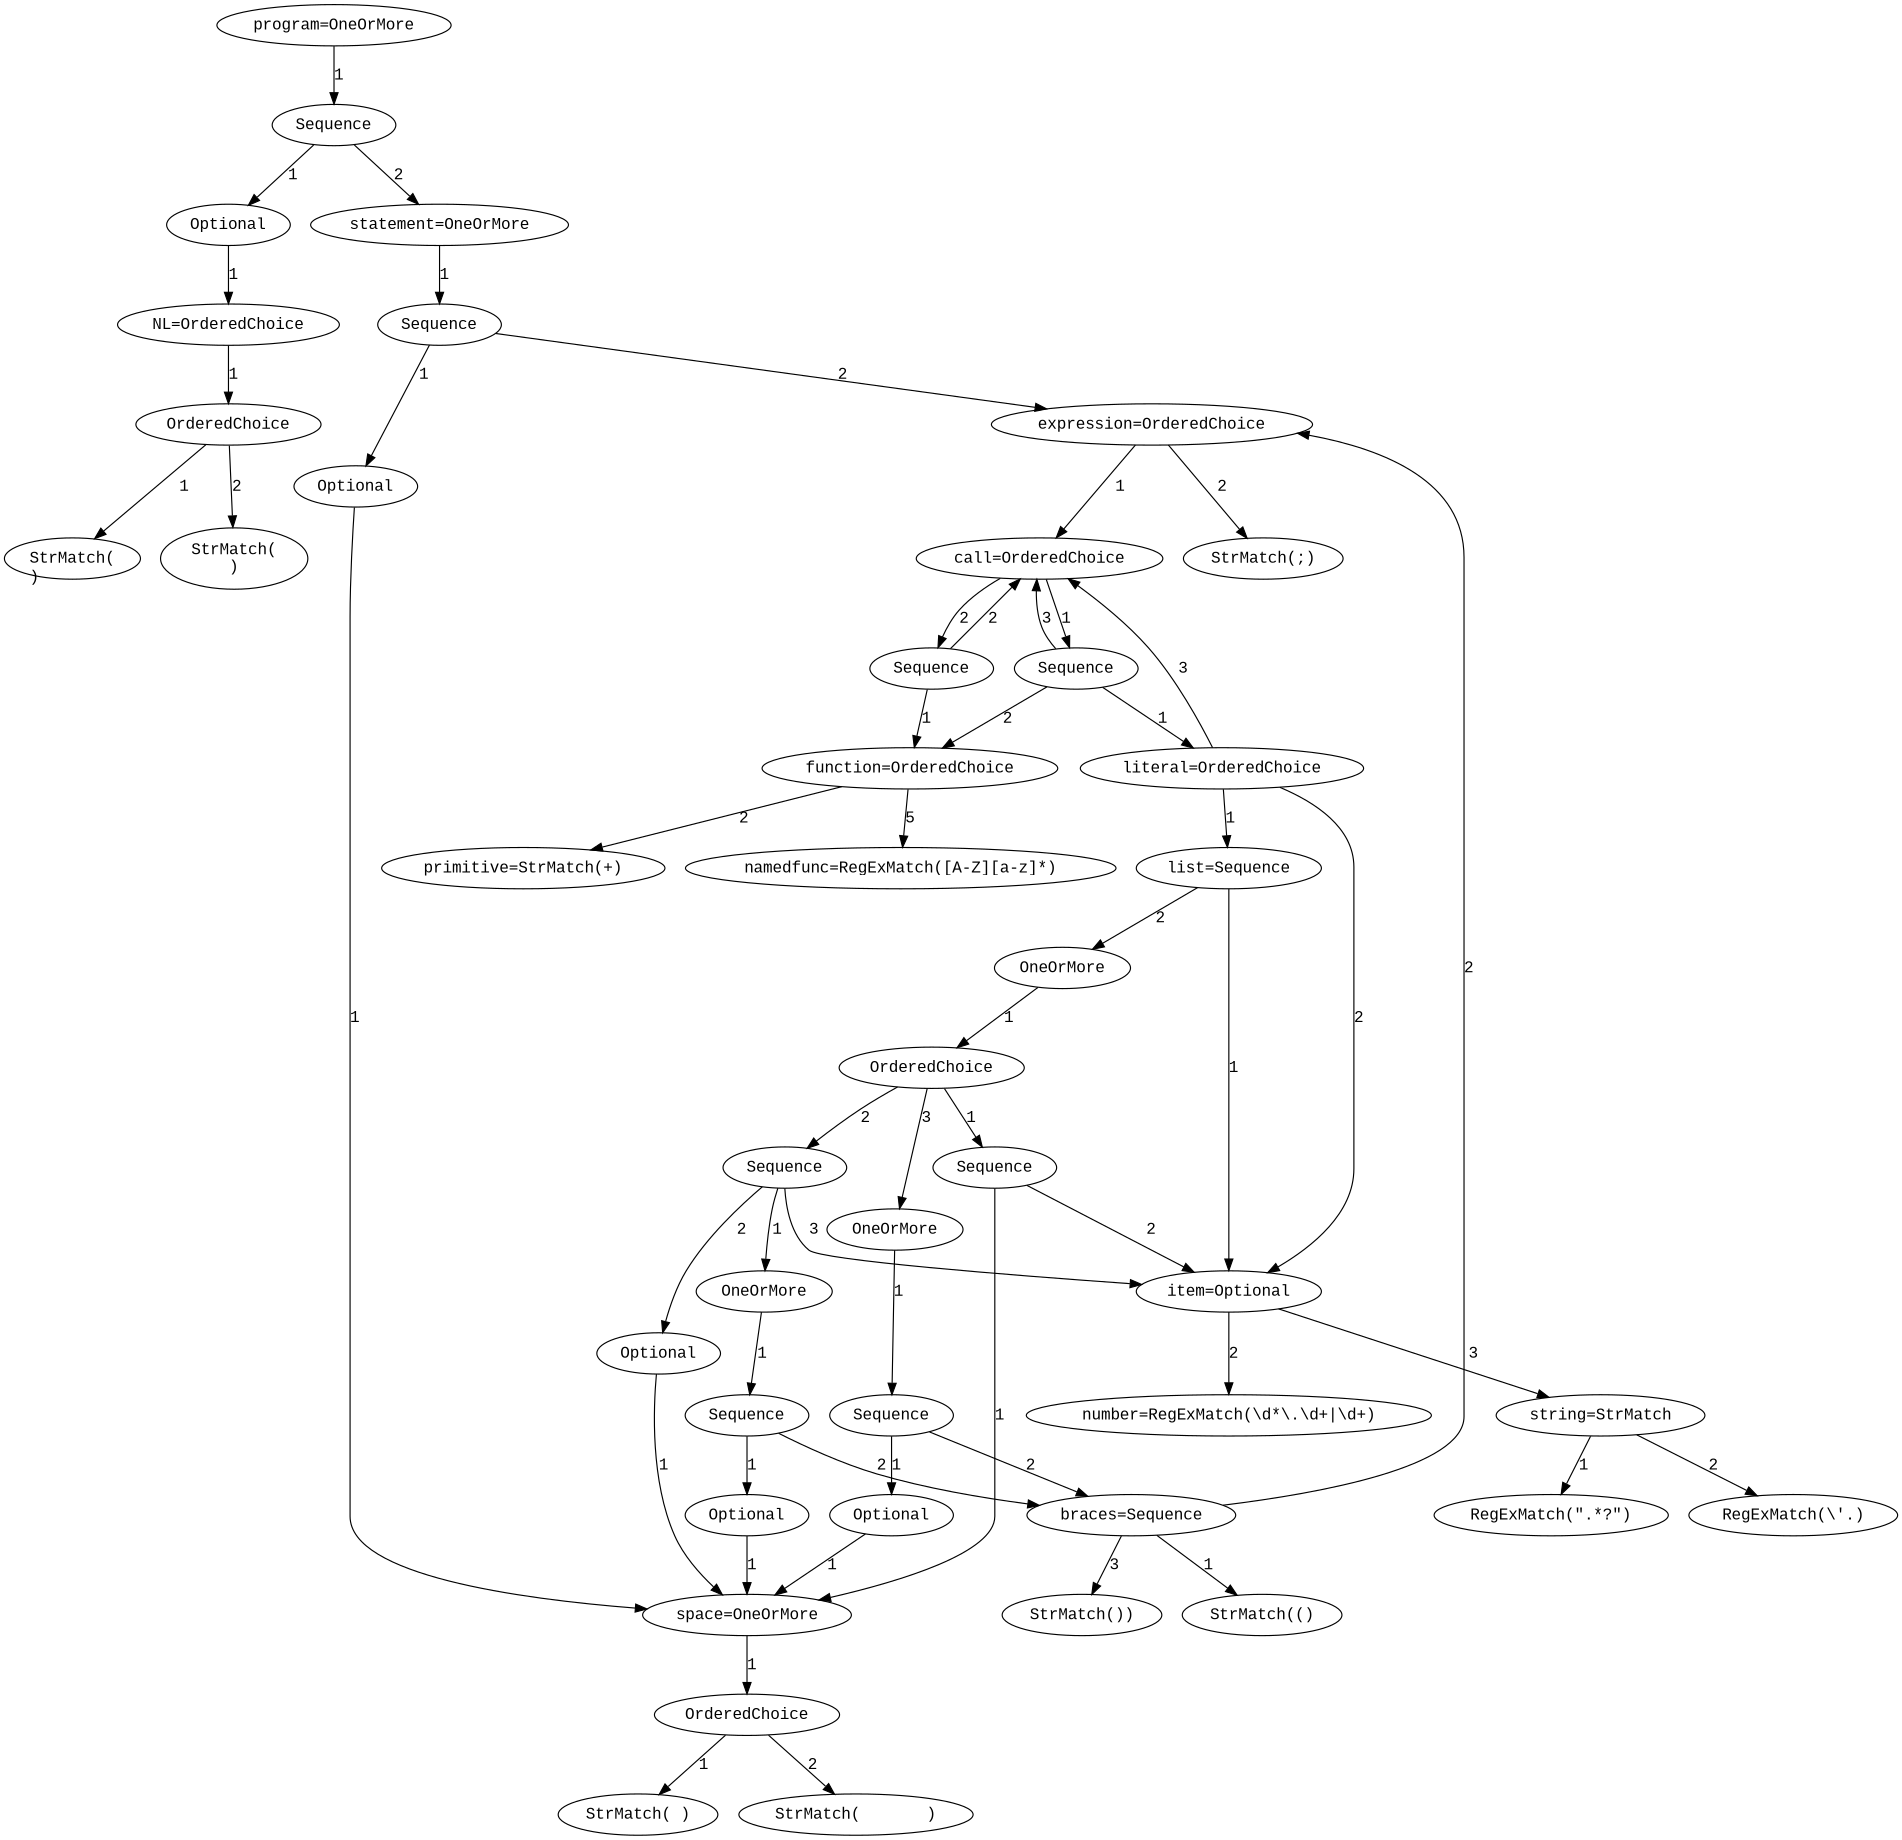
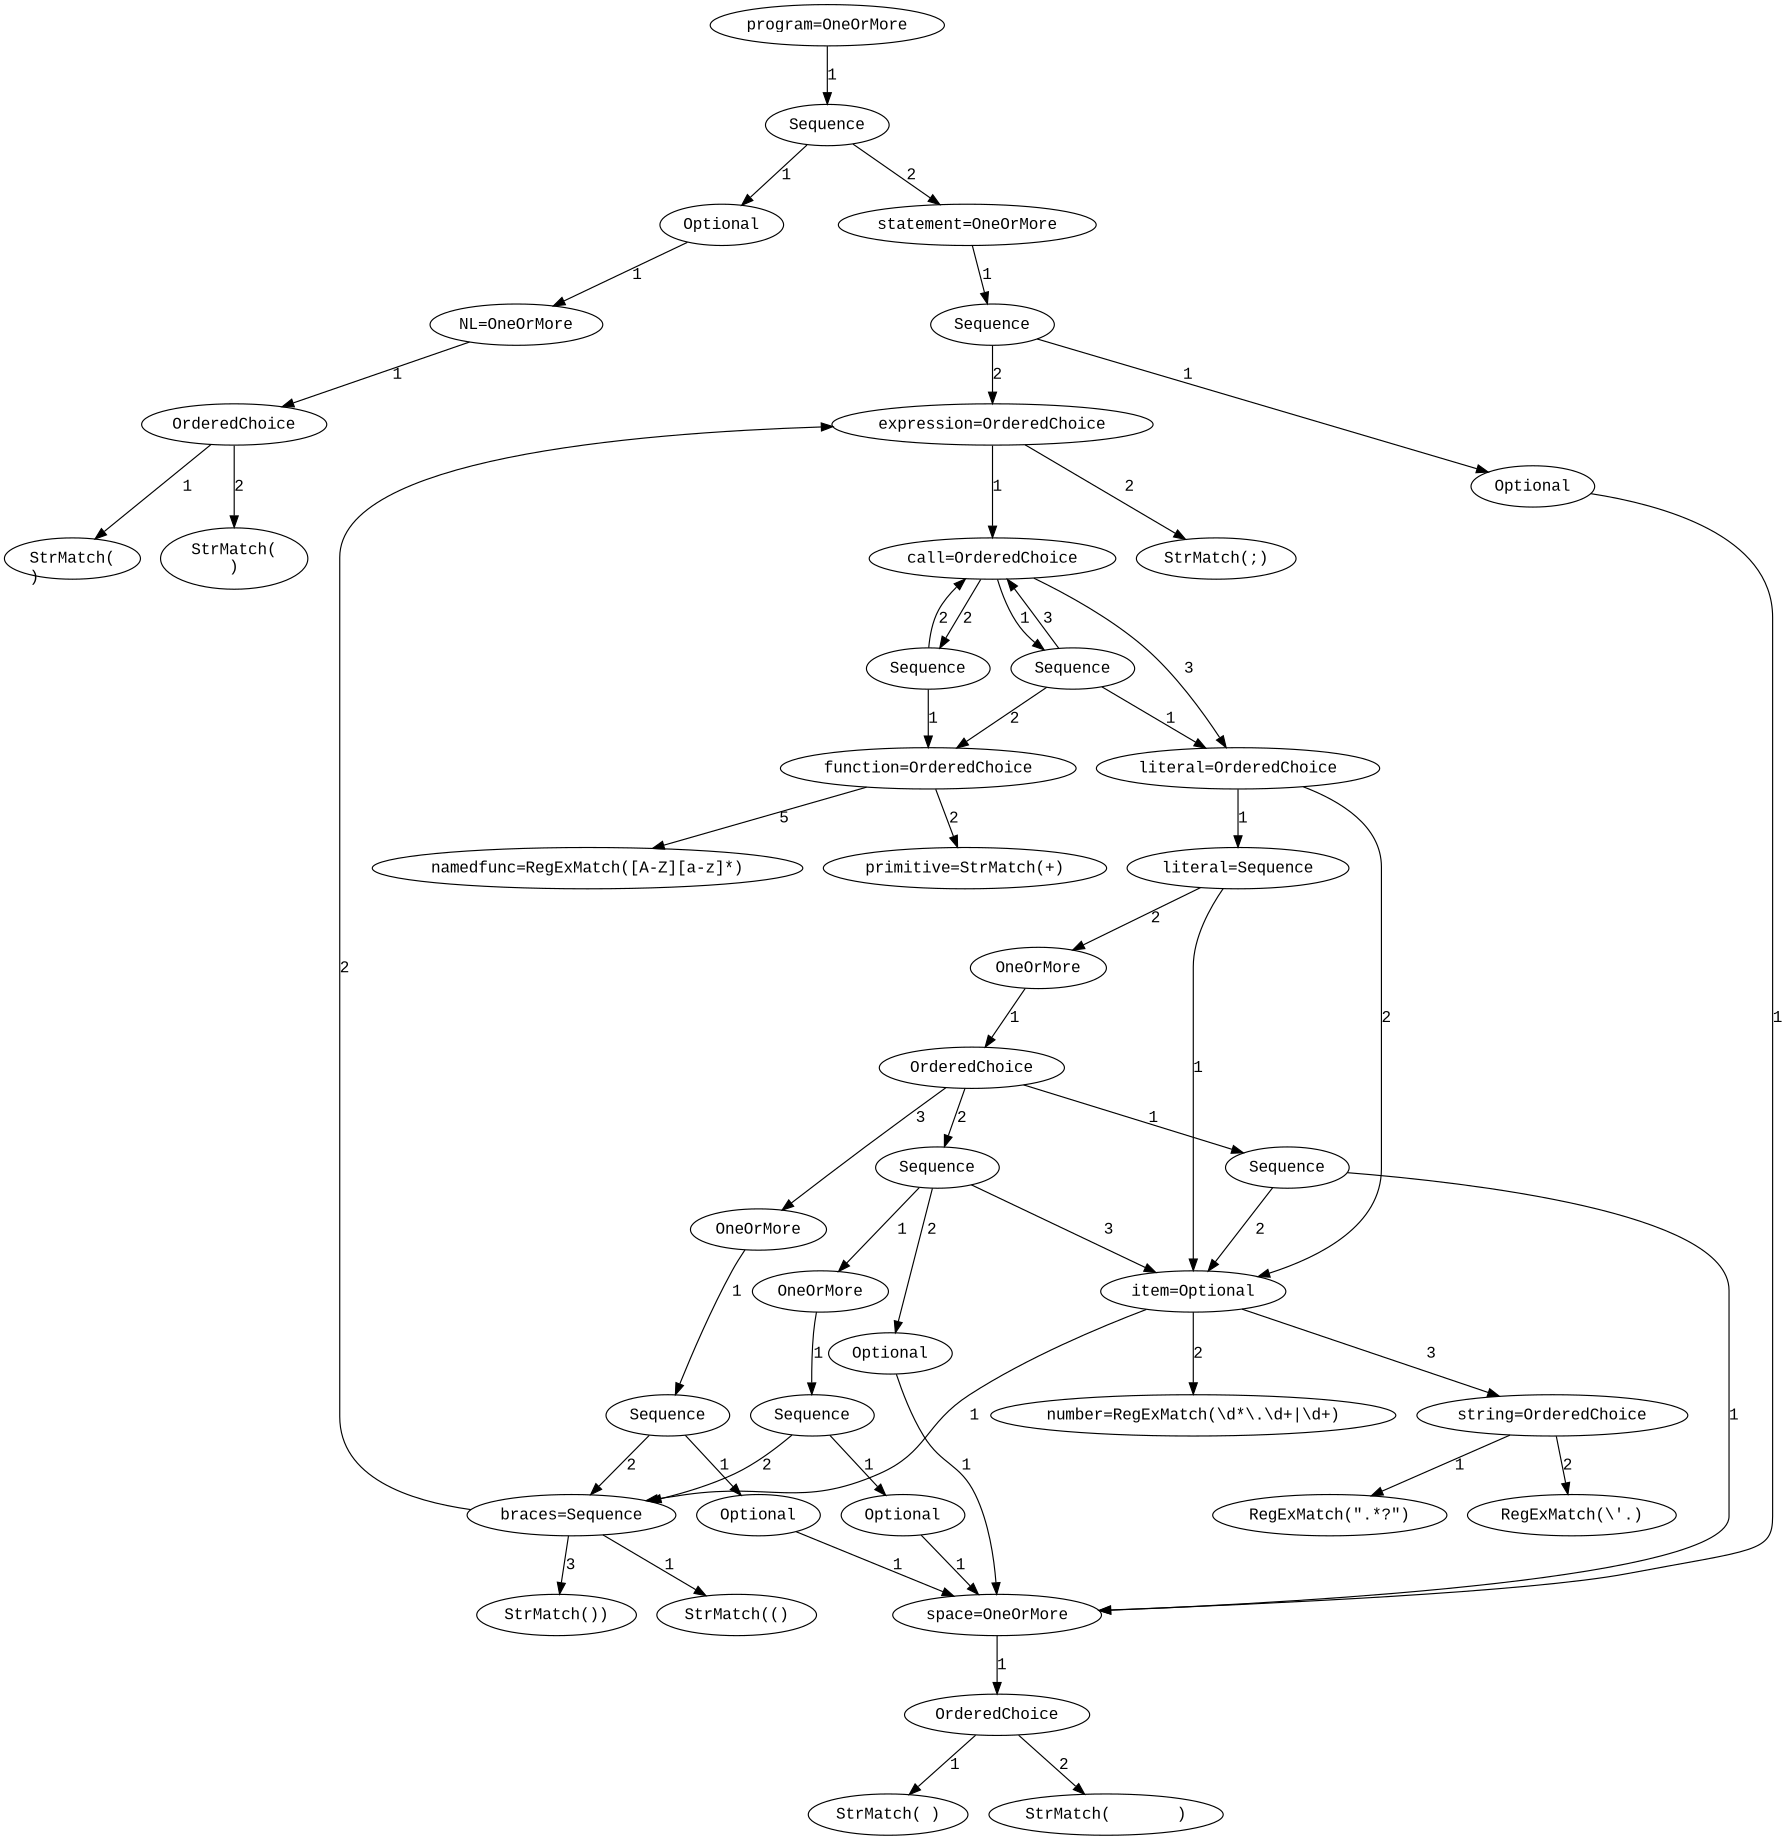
node "NL=OrderedChoice": label "NL=OrderedChoice" -> "NL=OneOrMore"
edge "literal=OrderedChoice" -> "call=OrderedChoice": reversed
node "list=Sequence": label "list=Sequence" -> "literal=Sequence"
node "string=StrMatch": label "string=StrMatch" -> "string=OrderedChoice"
edge "item=Optional" -> "braces=Sequence": added, label "1"
